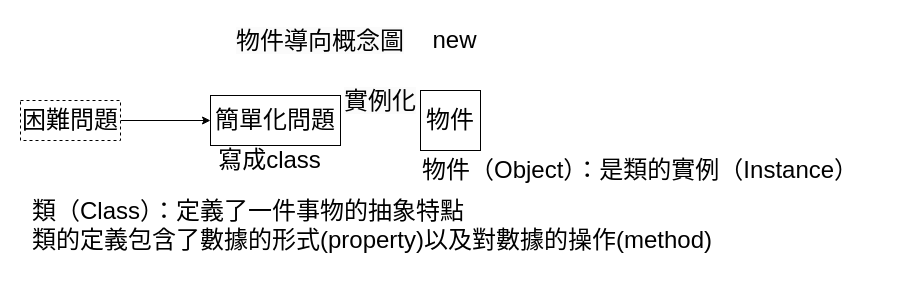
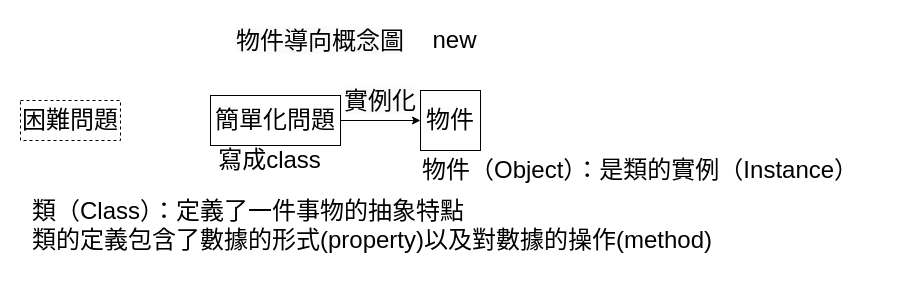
edge "困難問題" -> "簡單化問題": removed
edge "簡單化問題" -> "物件": added
